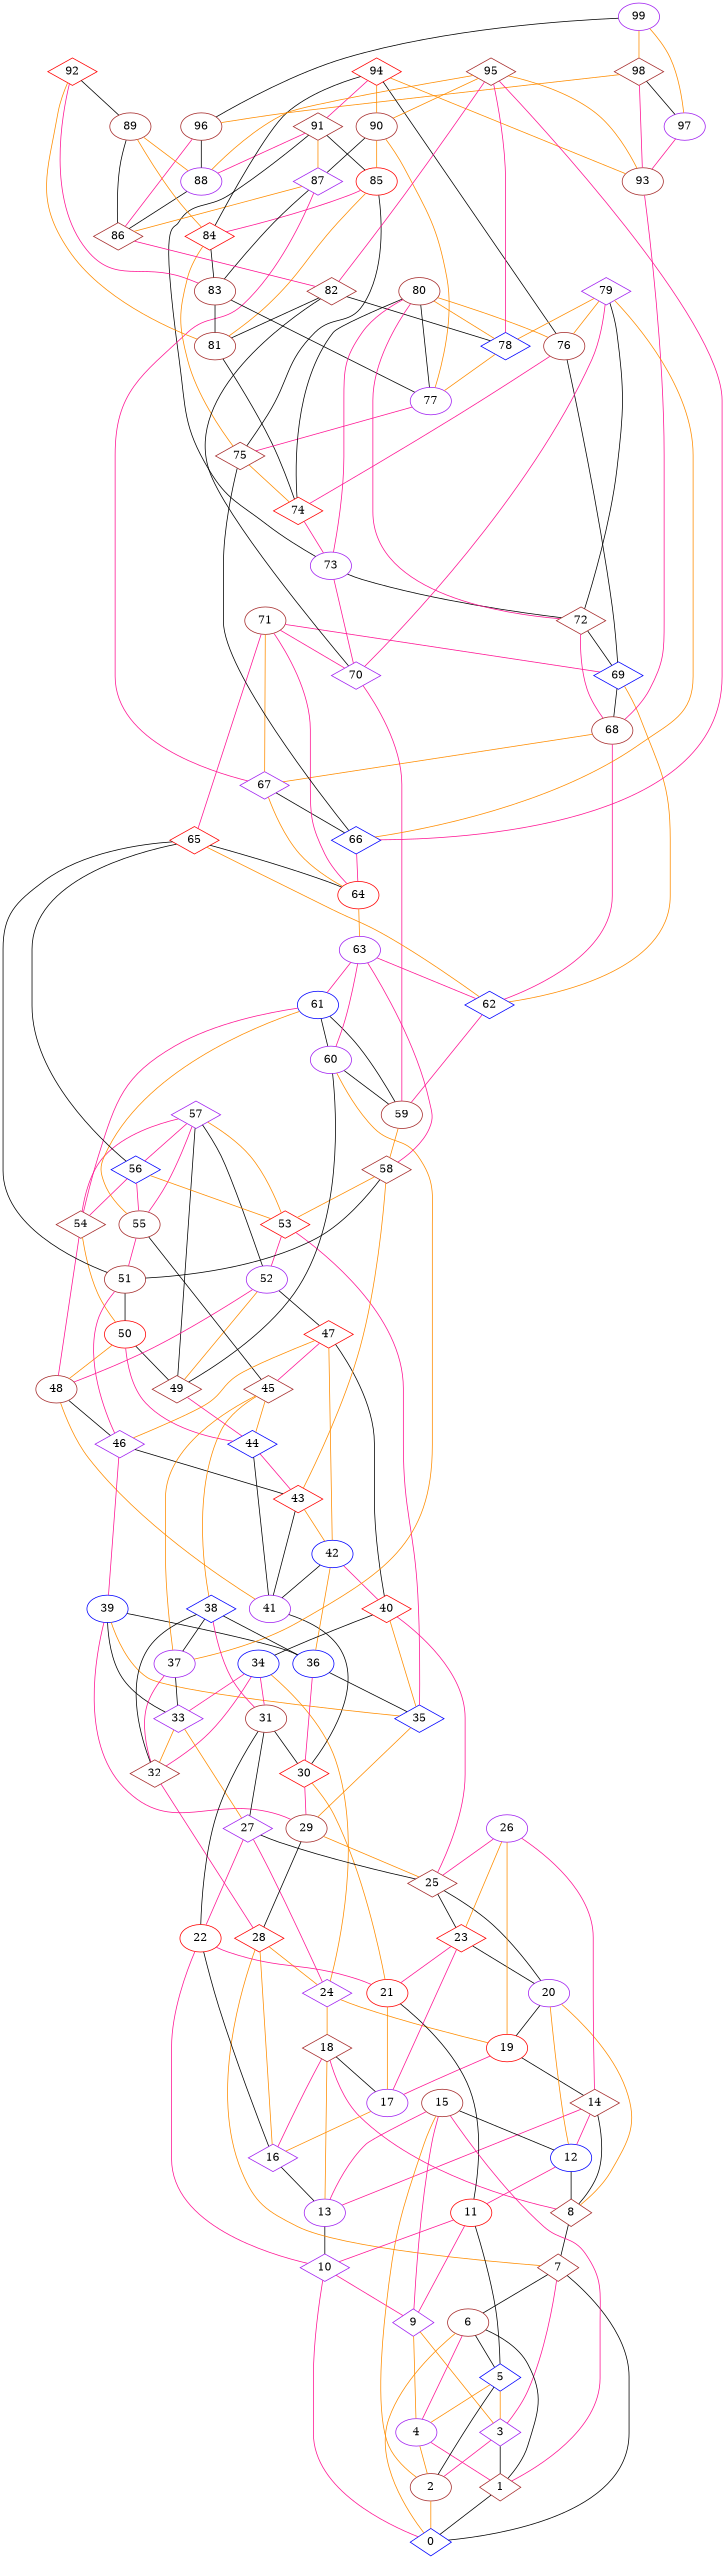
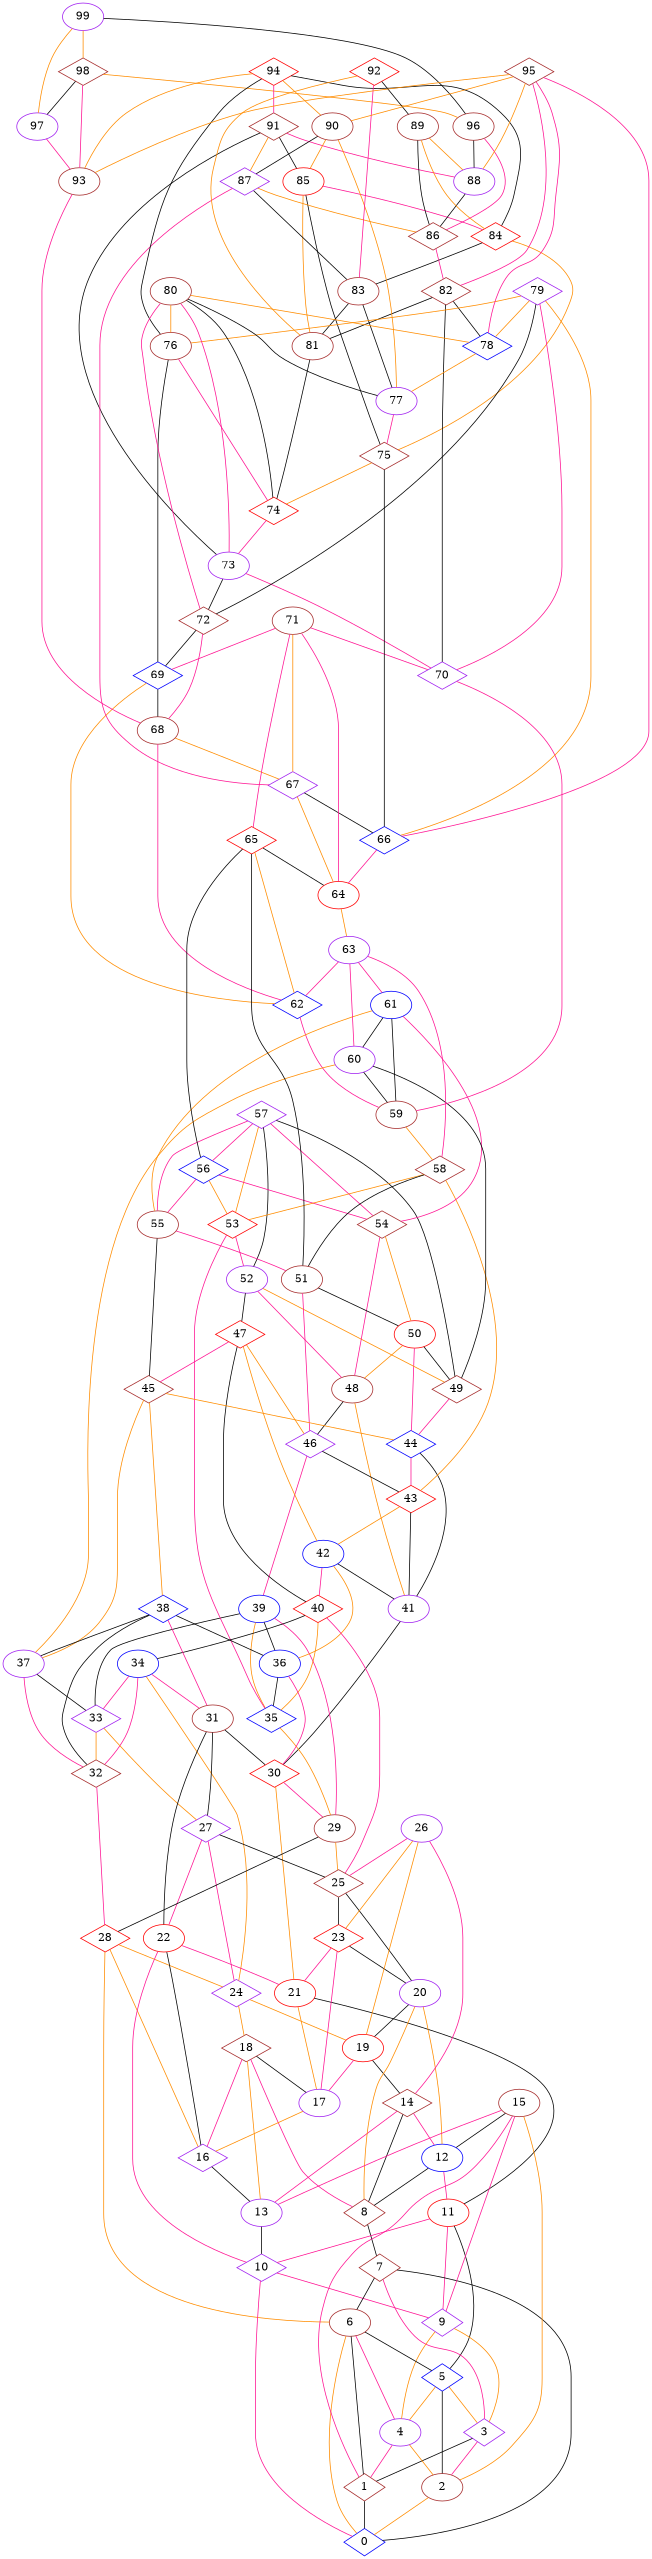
edge "28" -- "7": now "28" -- "6"
